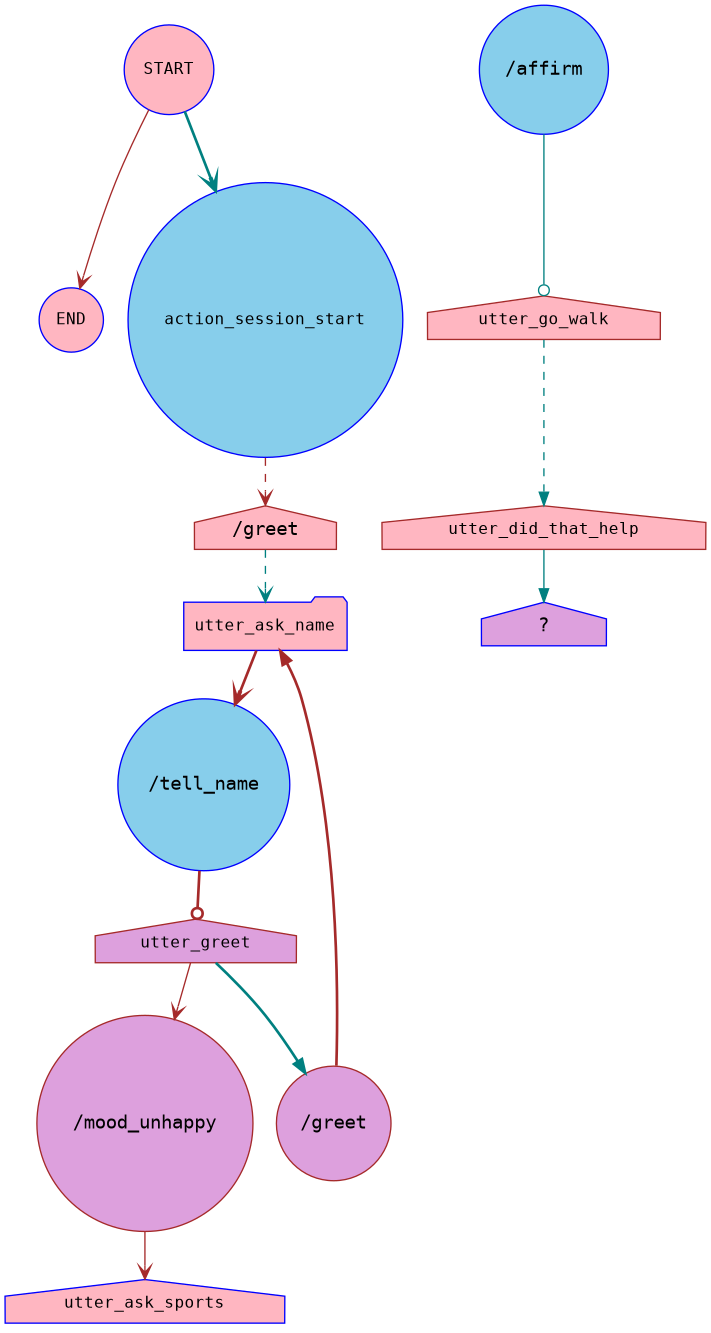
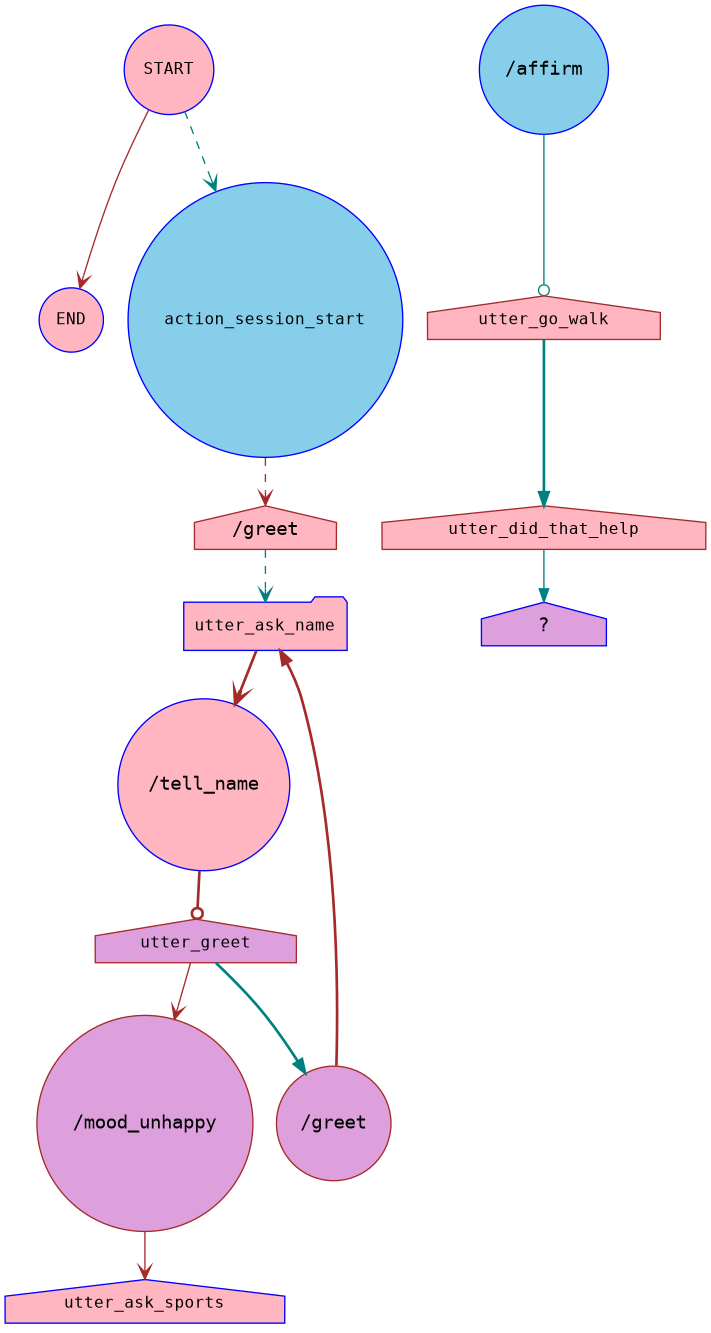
edge "START" -> "action_session_start": style bold -> dashed
edge "utter_go_walk" -> "utter_did_that_help": style dashed -> bold
node "/tell_name": fillcolor skyblue -> lightpink
